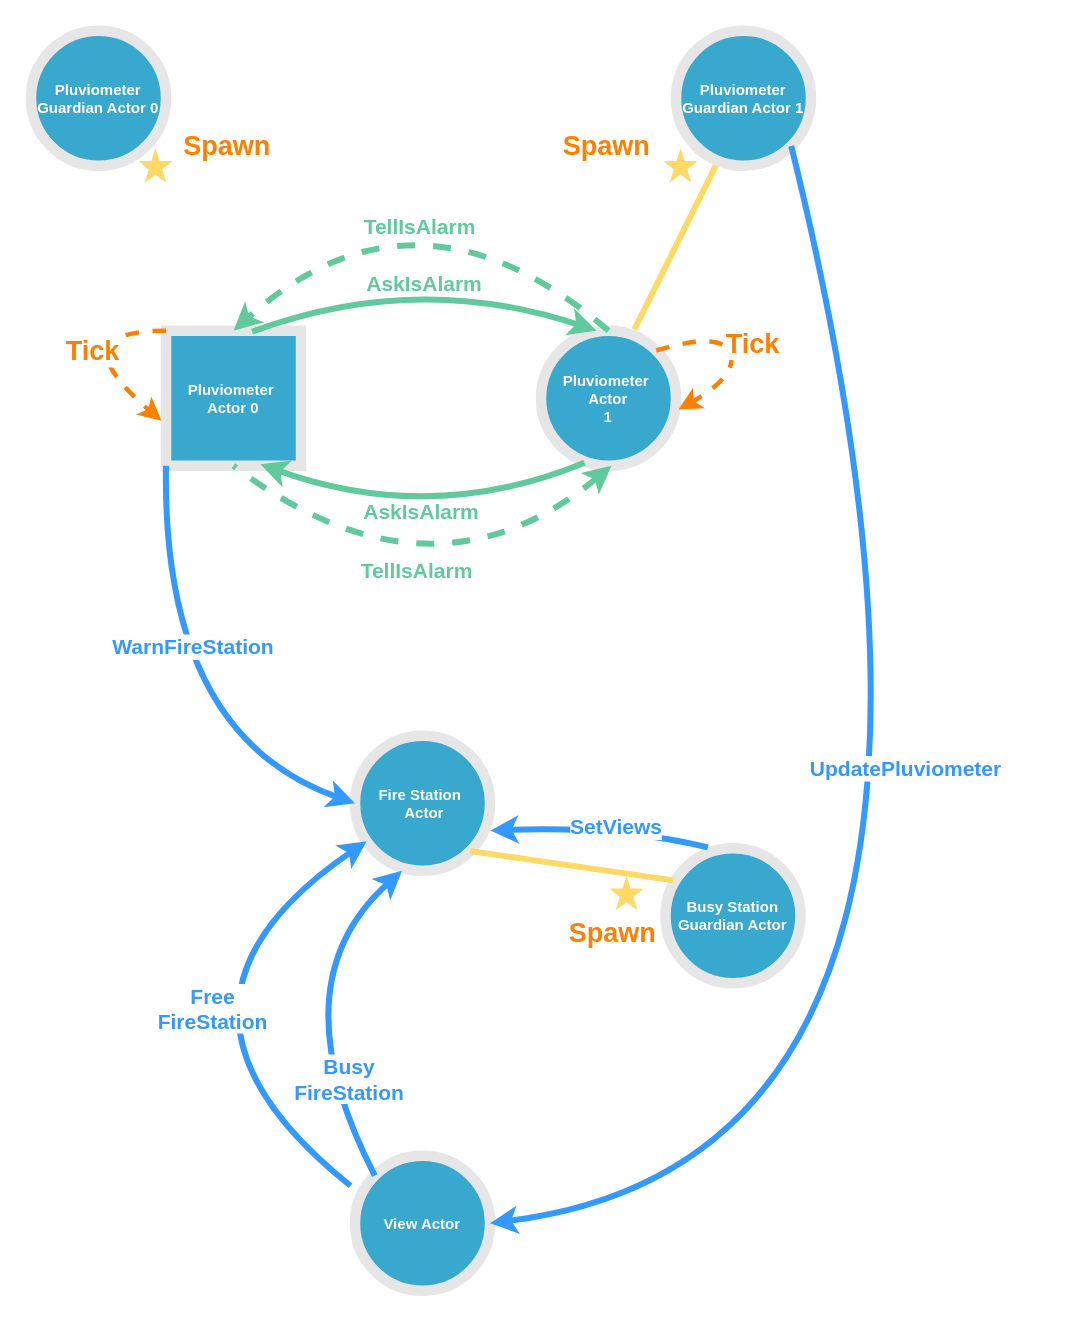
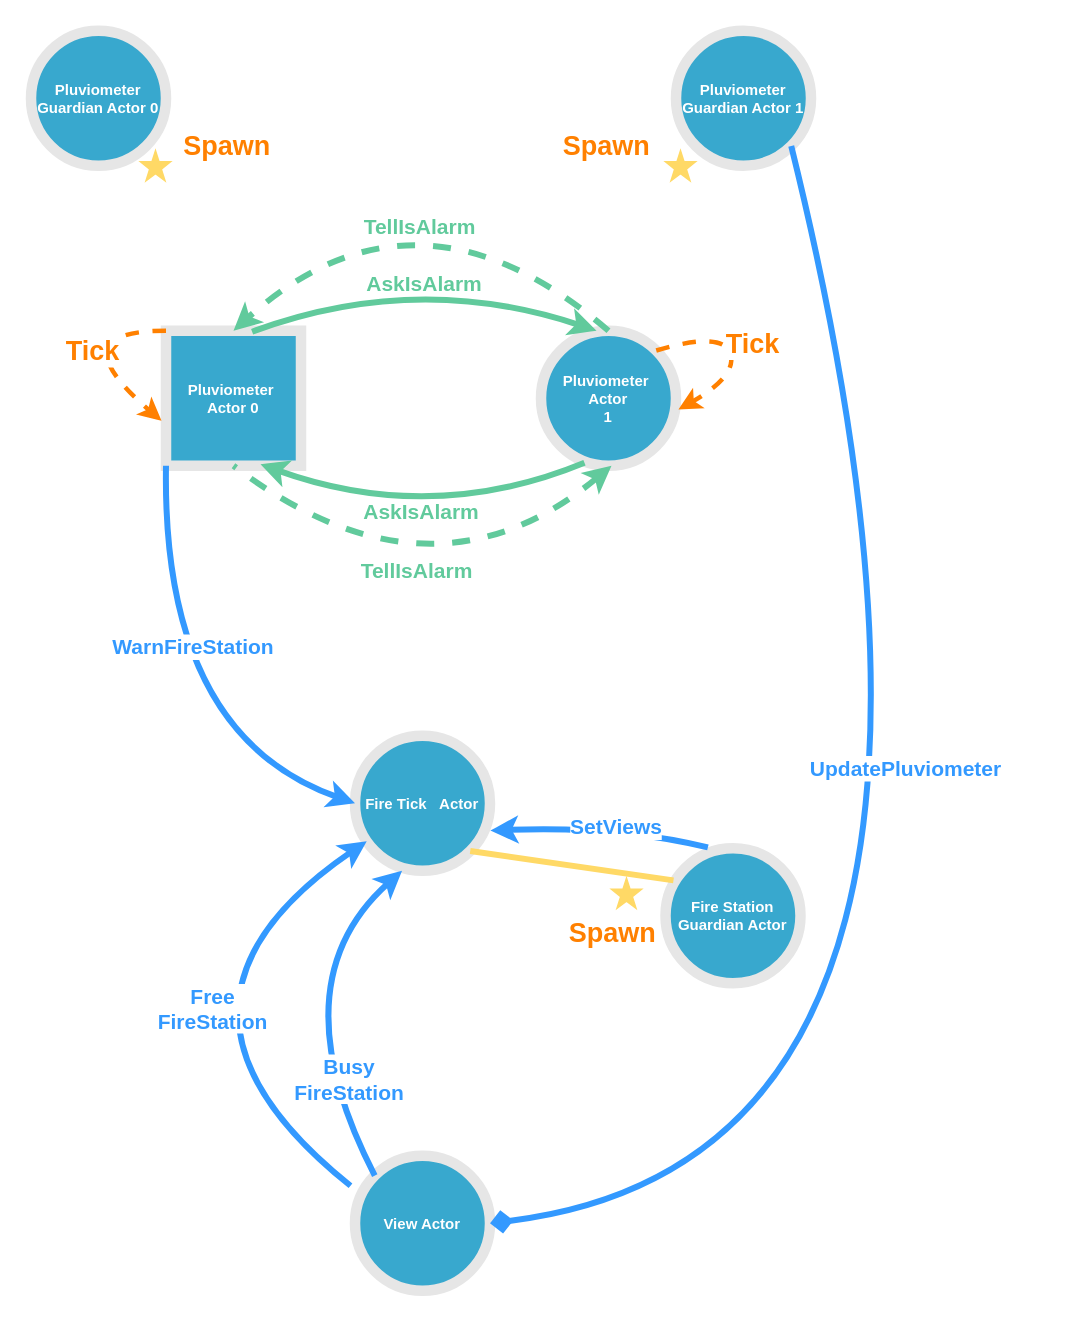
edge "Pluviometer Guardian Actor 1" -- "Pluviometer Actor 1": removed
node "Fire Station Actor": label "Fire Station Actor" -> "Fire Tick Actor"
node "Busy Station Guardian Actor": label "Busy Station Guardian Actor" -> "Fire Station Guardian Actor"
edge "Pluviometer Guardian Actor 1" -> "View Actor": arrowhead classic -> diamond
